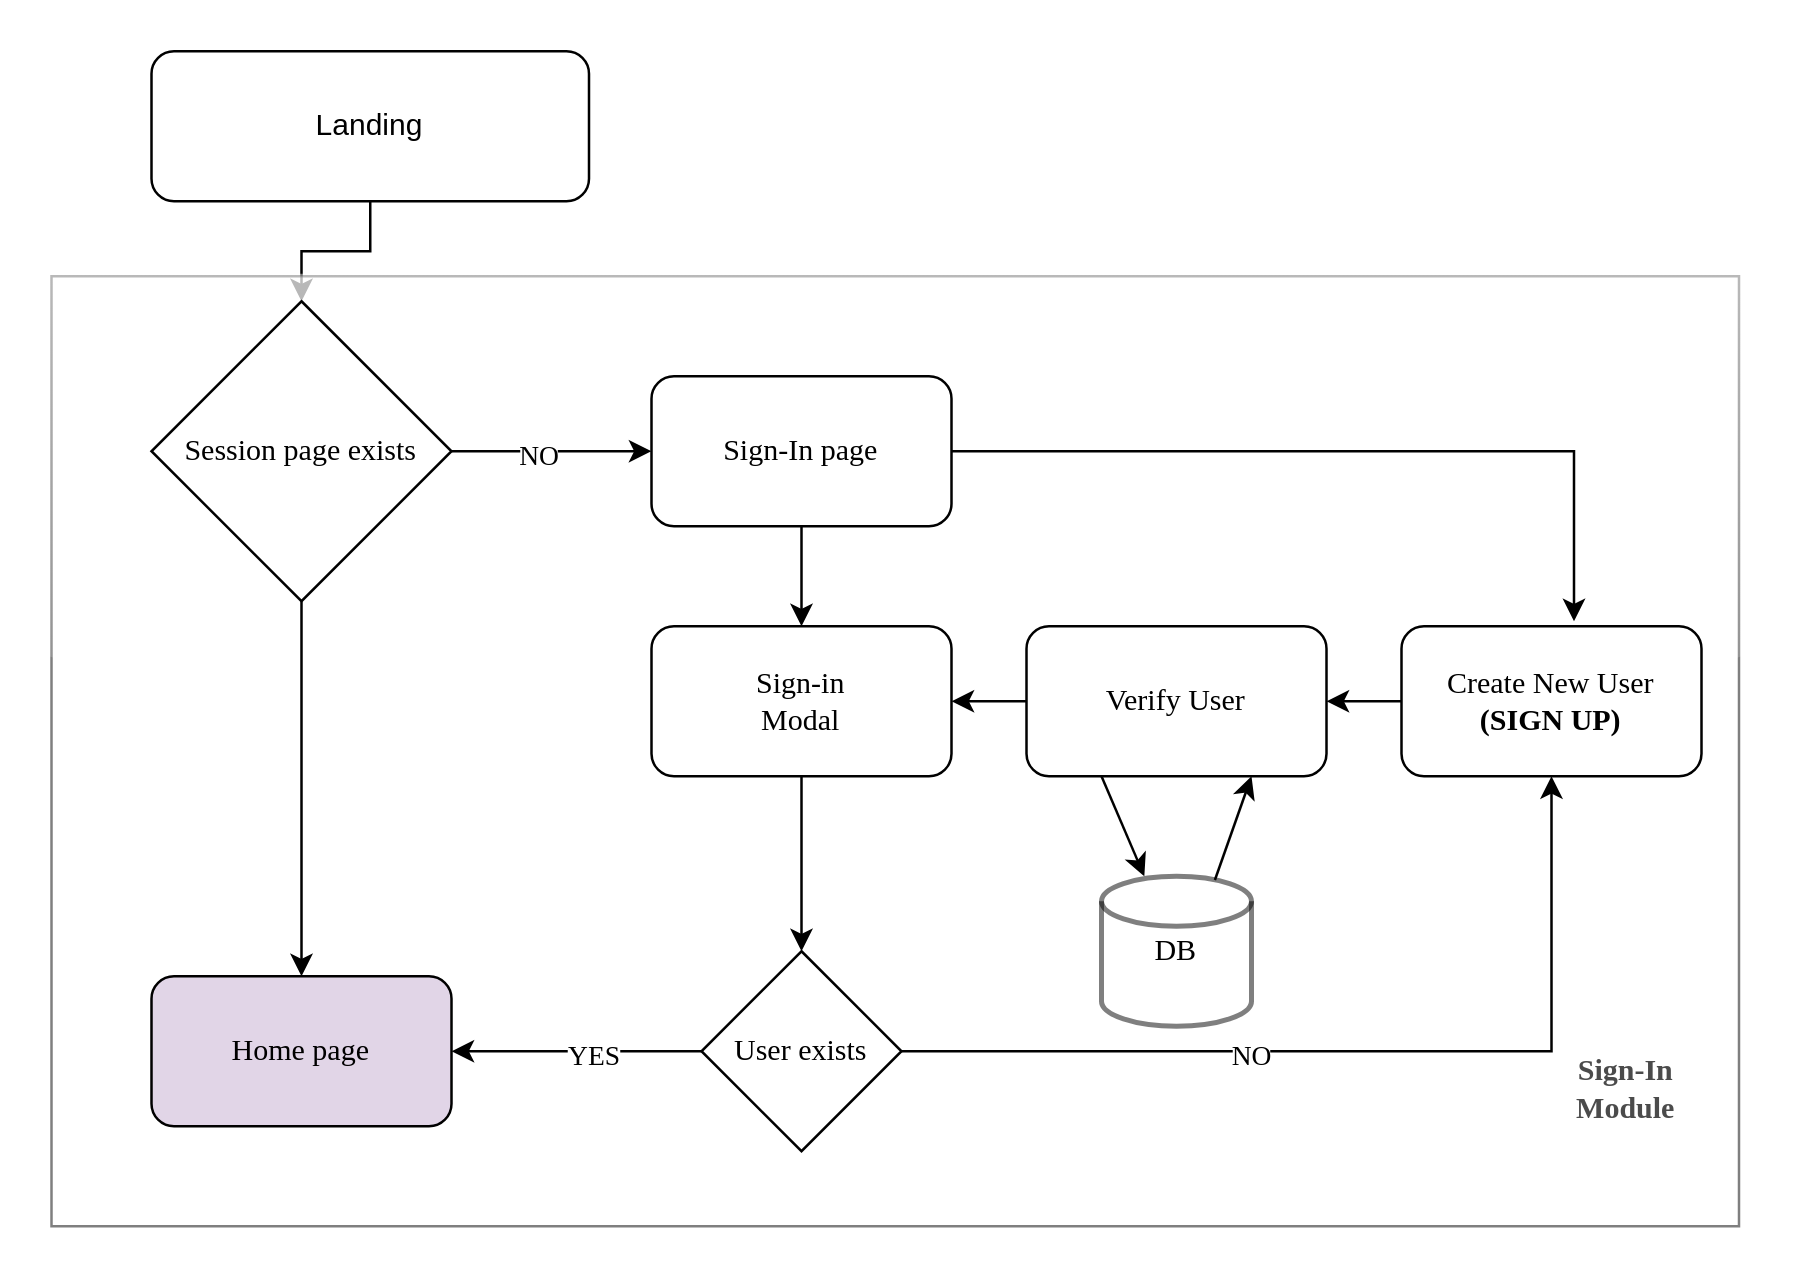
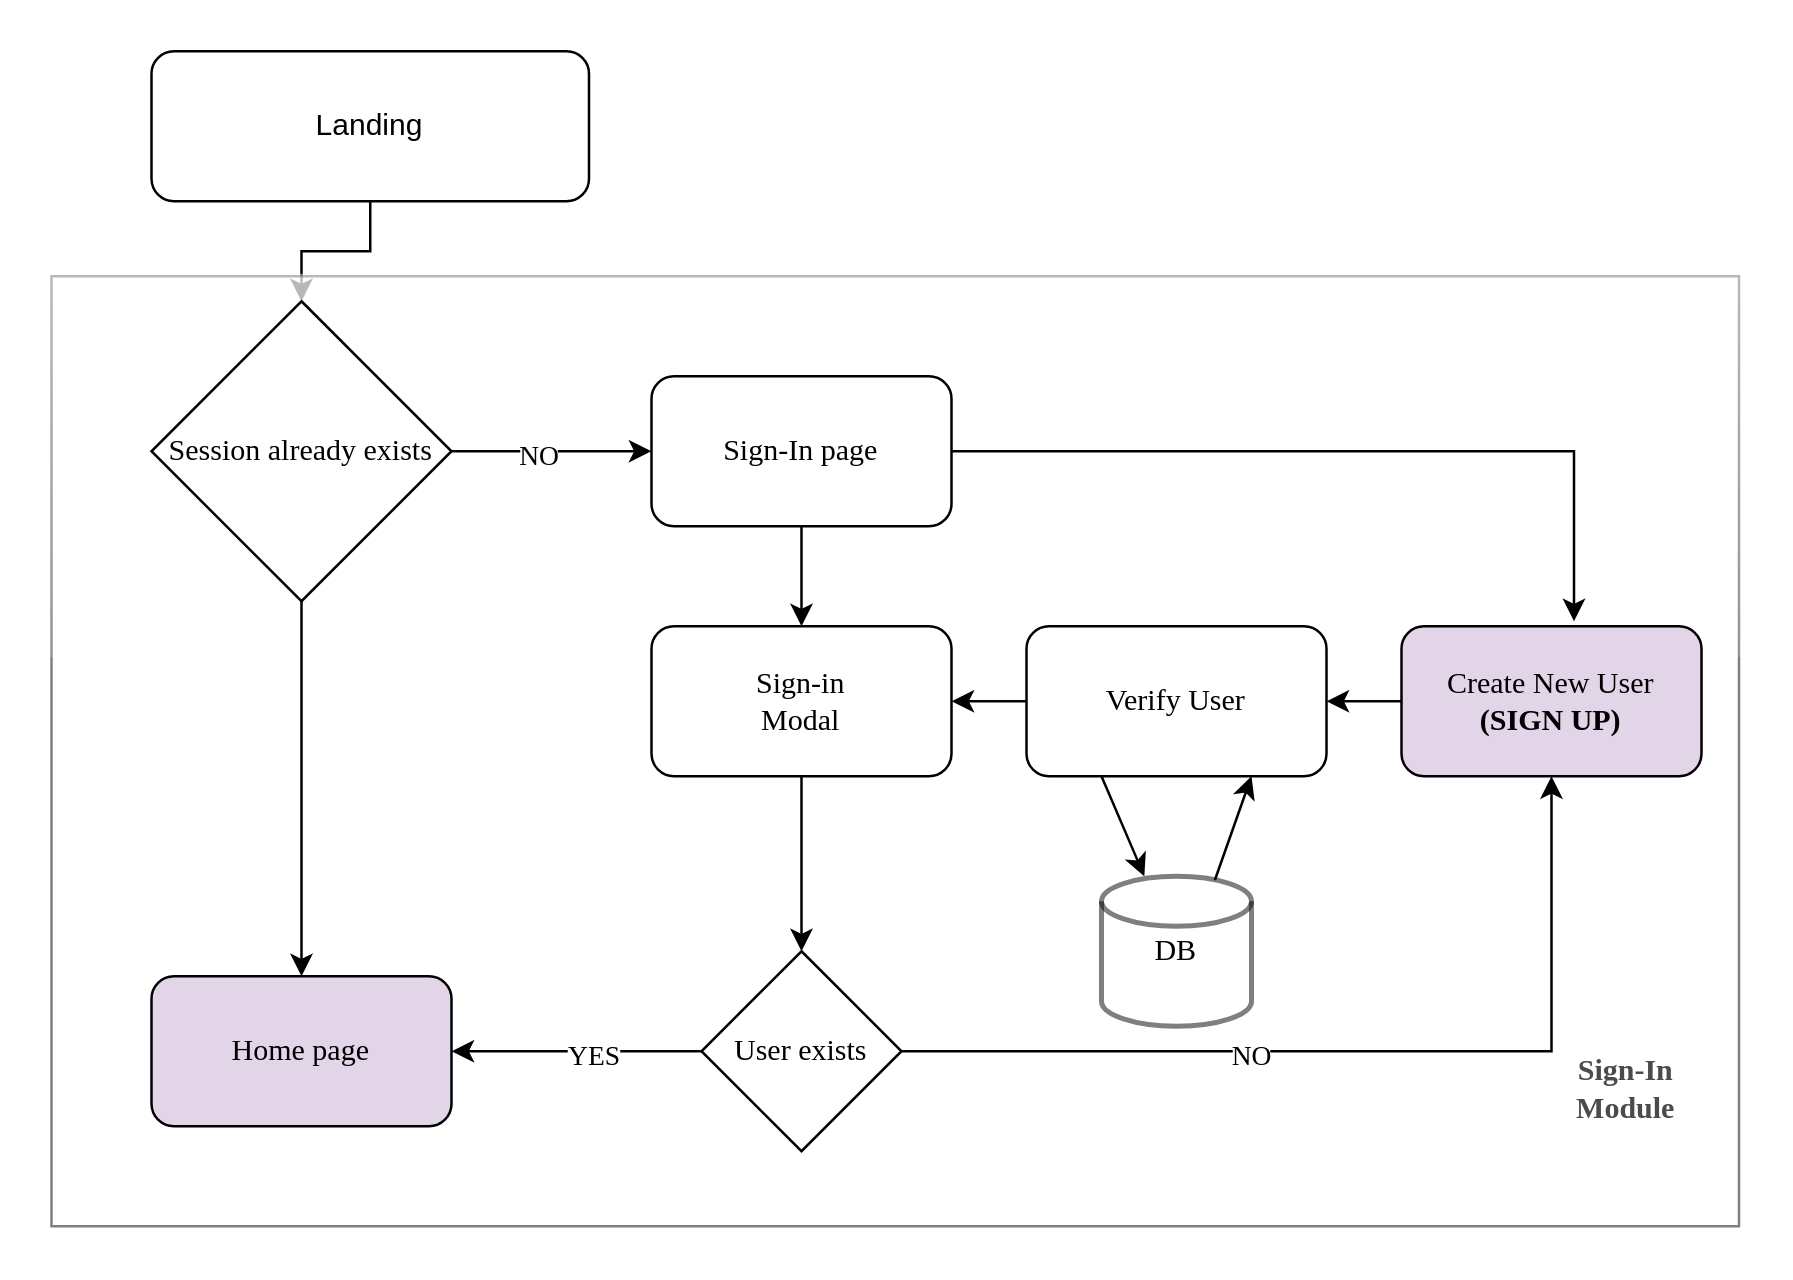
node "Session page exists": label "Session page exists" -> "Session already exists"
node "Create New User (SIGN UP)": fillcolor #ffffff -> #e1d5e7
